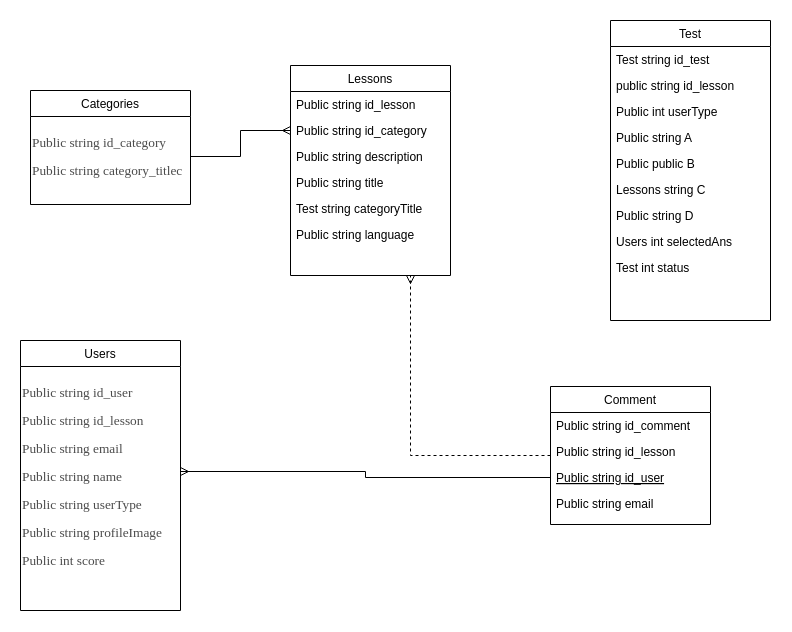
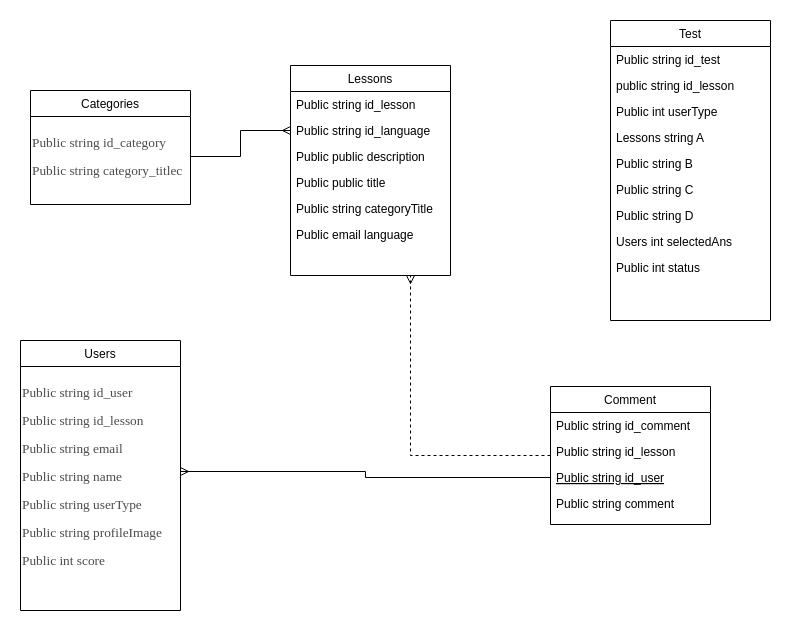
node "Test string id_test": label "Test string id_test" -> "Public string id_test"
node "Public string id_category": label "Public string id_category" -> "Public string id_language"
node "Public string A": label "Public string A" -> "Lessons string A"
node "Public string description": label "Public string description" -> "Public public description"
node "Public public B": label "Public public B" -> "Public string B"
node "Public string title": label "Public string title" -> "Public public title"
node "Lessons string C": label "Lessons string C" -> "Public string C"
node "Test string categoryTitle": label "Test string categoryTitle" -> "Public string categoryTitle"
node "Public string language": label "Public string language" -> "Public email language"
node "Test int status": label "Test int status" -> "Public int status"
node "Public string email": label "Public string email" -> "Public string comment"
